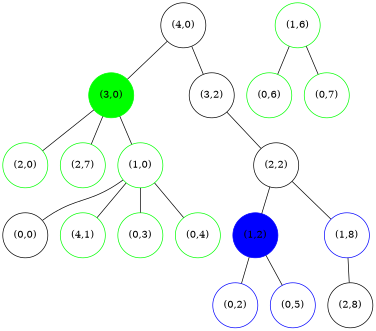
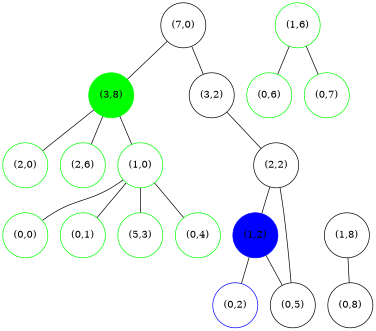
node "(4,0)": label "(4,0)" -> "(7,0)"
node "(3,0)": label "(3,0)" -> "(3,8)"
node "(2,7)": label "(2,7)" -> "(2,6)"
edge "(2,2)" -- "(1,8)": now "(2,2)" -- "(0,5)"
node "(0,0)": color black -> green
node "(4,1)": label "(4,1)" -> "(0,1)"
node "(0,3)": label "(0,3)" -> "(5,3)"
node "(1,8)": color blue -> black
node "(0,5)": color blue -> black
node "(2,8)": label "(2,8)" -> "(0,8)"
